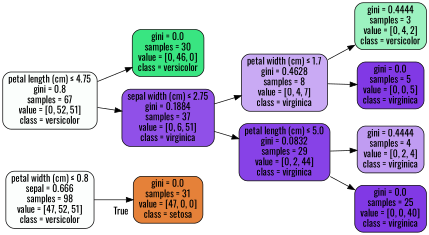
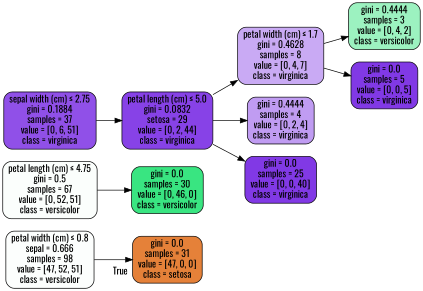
node "petal length (cm) ≤ 4.75": text "gini = 0.8" -> "gini = 0.5"
edge "sepal width (cm) ≤ 2.75" -> "petal width (cm) ≤ 1.7": now "petal length (cm) ≤ 5.0" -> "petal width (cm) ≤ 1.7"
edge "petal length (cm) ≤ 4.75" -> "sepal width (cm) ≤ 2.75": removed
node "petal length (cm) ≤ 5.0": text "samples = 29" -> "setosa = 29"
